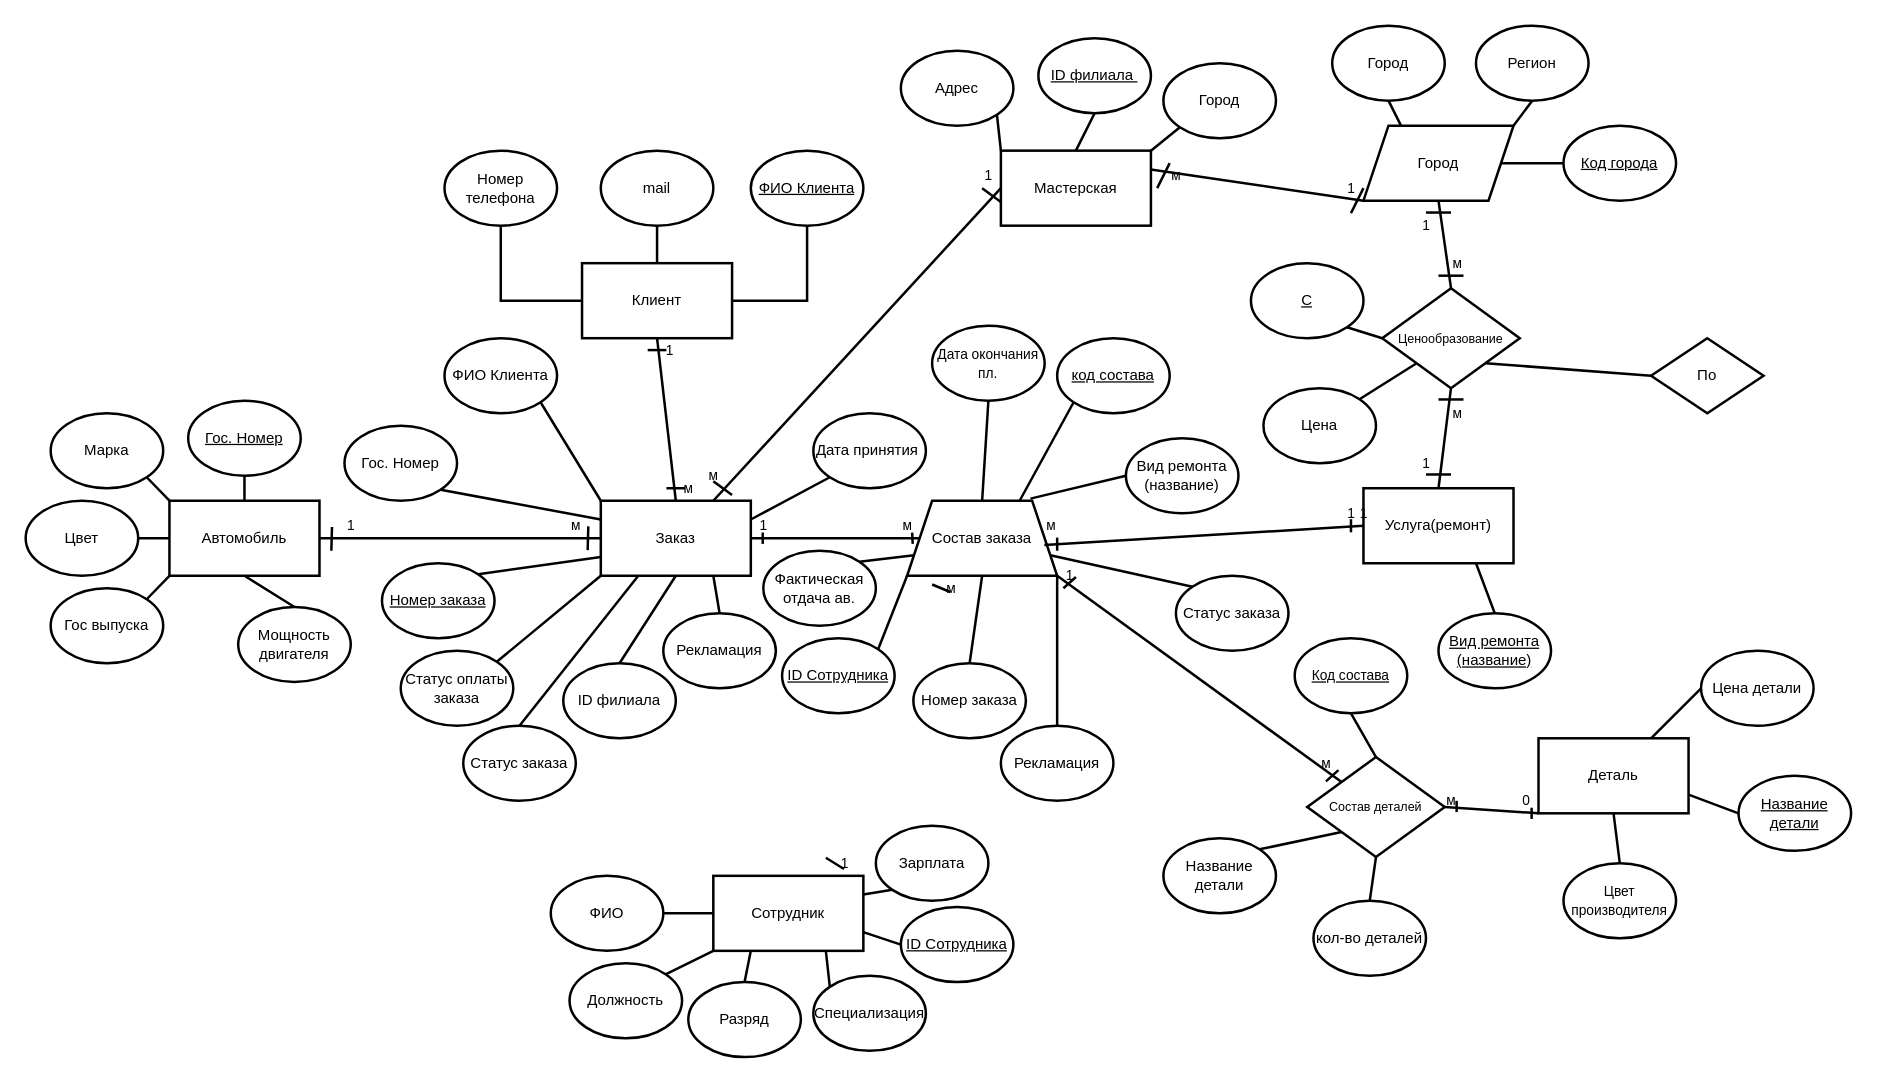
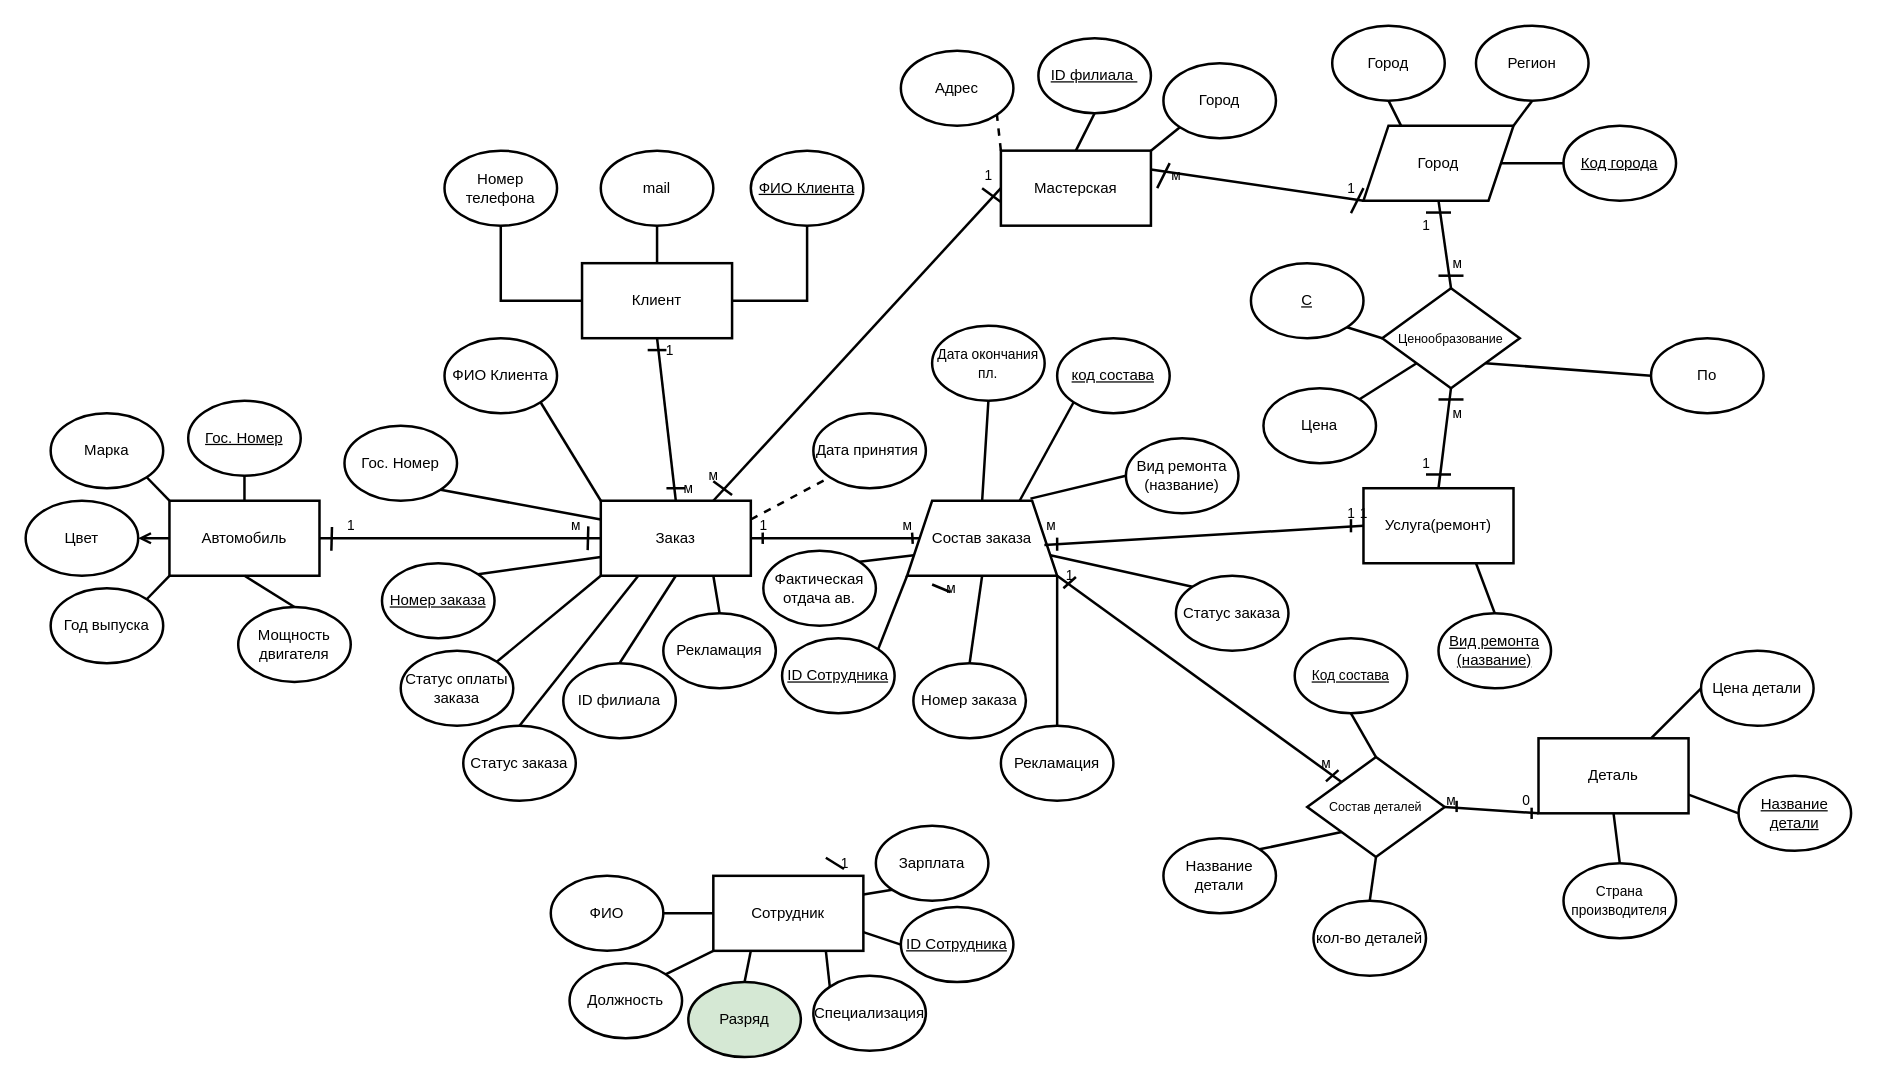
edge "Адрес" -- "Мастерская": style solid -> dashed
node "По": shape diamond -> ellipse
edge "Дата принятия" -- "Заказ": style solid -> dashed
edge "Цвет" -- "Автомобиль": arrowhead none -> open
node "Гос выпуска": label "Гос выпуска" -> "Год выпуска"
node "Цвет производителя": label "Цвет производителя" -> "Страна производителя"
node "Разряд": fillcolor #ffffff -> #d5e8d4
